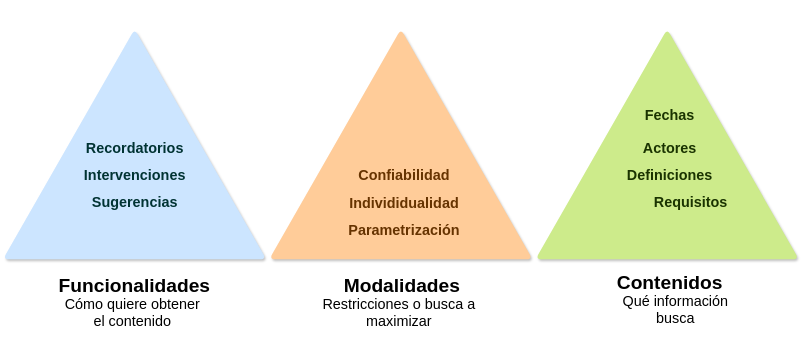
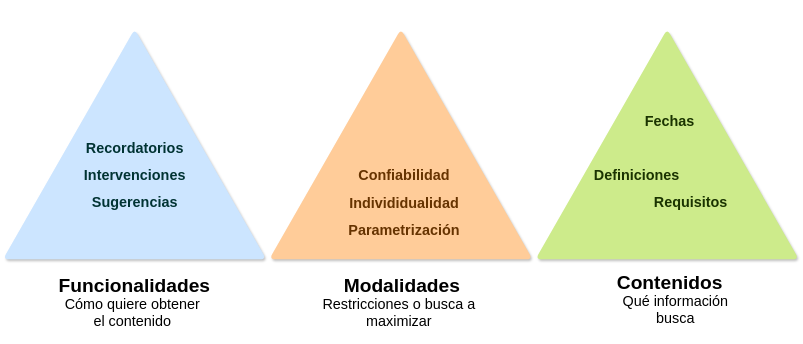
node "Fechas": moved (670, 115) -> (670, 121)
node "Actores": removed
node "Definiciones": moved (670, 176) -> (637, 176)
